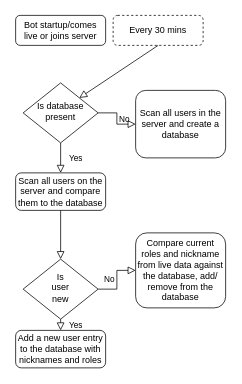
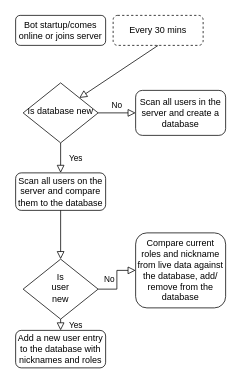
node "Bot startup/comes live or joins server": label "Bot startup/comes live or joins server" -> "Bot startup/comes online or joins server"
node "Is database present": label "Is database present" -> "Is database new"
node "Scan all users in the server and create a database": size 90x68 -> 90x45
